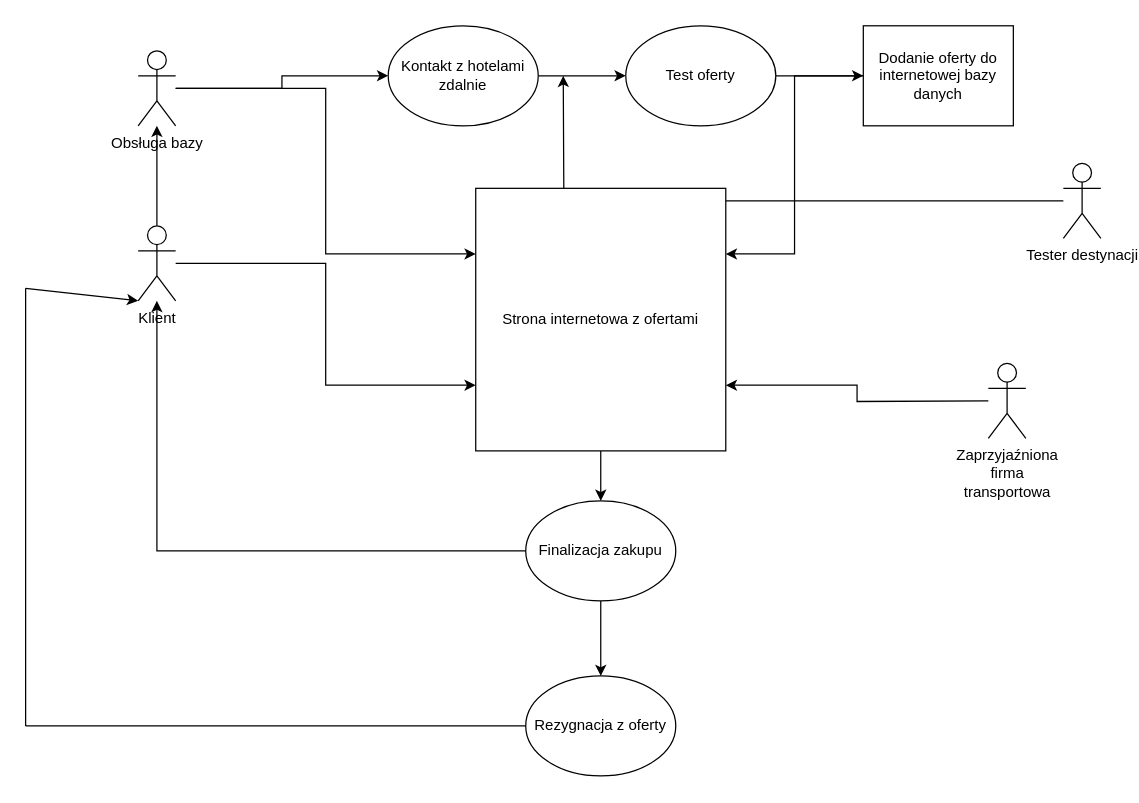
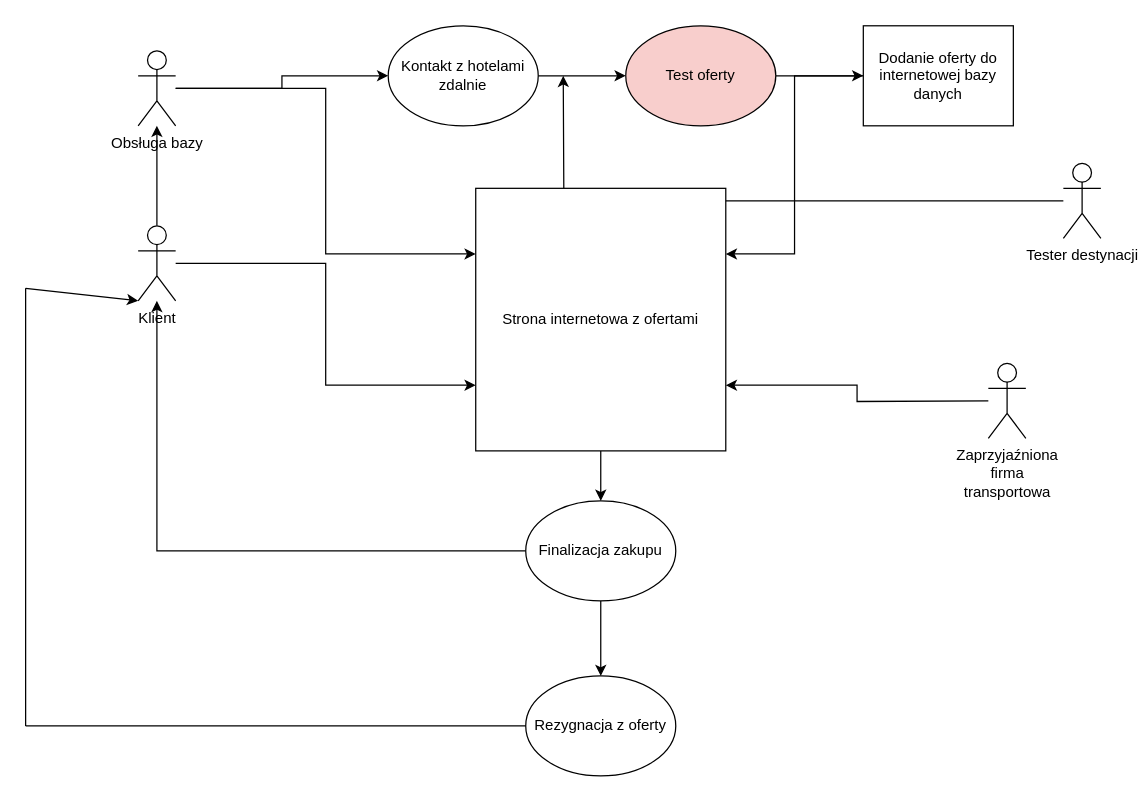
node "Test oferty": fillcolor #ffffff -> #f8cecc
